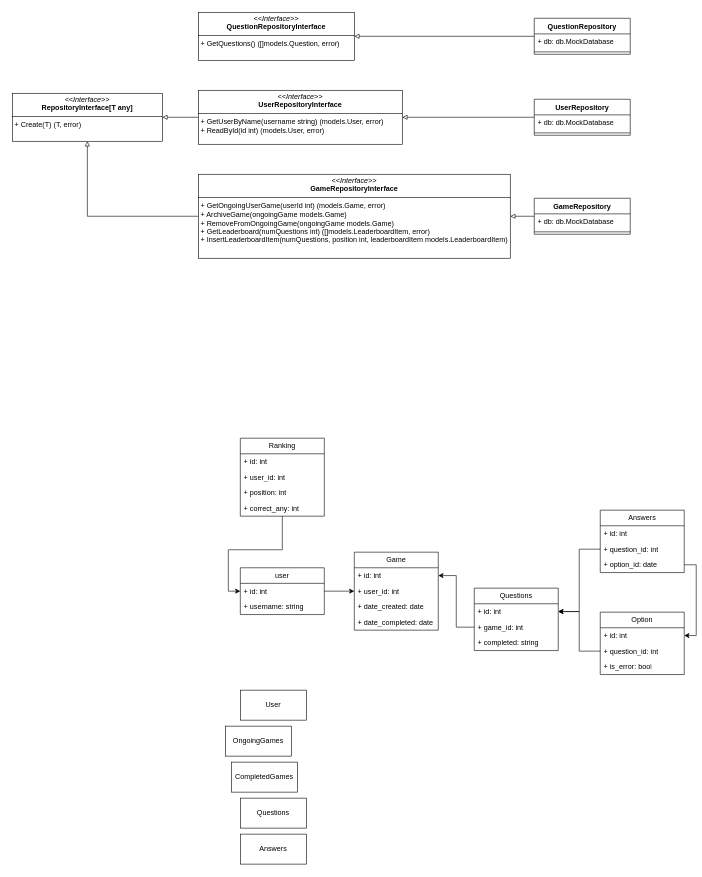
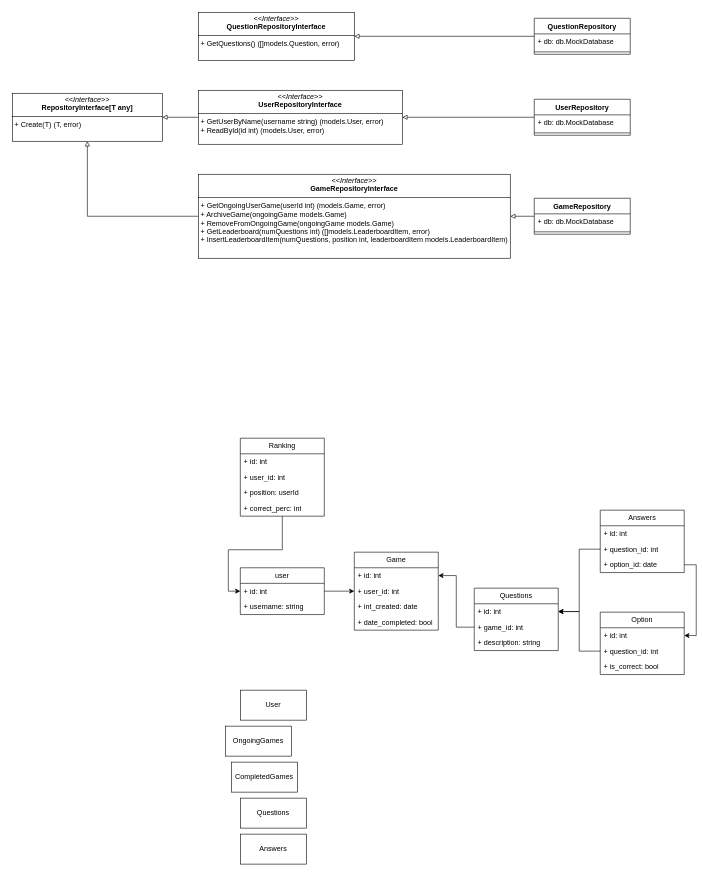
node "+ position: int": label "+ position: int" -> "+ position: userId"
node "+ correct_any: int": label "+ correct_any: int" -> "+ correct_perc: int"
node "+ date_created: date": label "+ date_created: date" -> "+ int_created: date"
node "+ date_completed: date": label "+ date_completed: date" -> "+ date_completed: bool"
node "+ completed: string": label "+ completed: string" -> "+ description: string"
node "+ is_error: bool": label "+ is_error: bool" -> "+ is_correct: bool"
